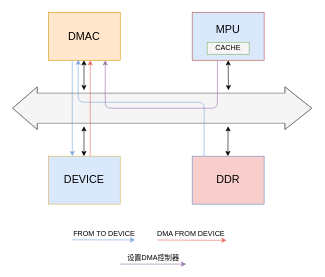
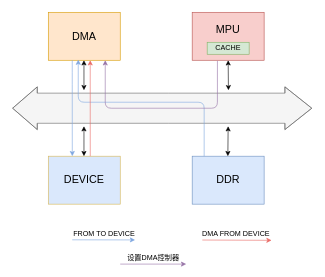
node "DMAC": label "DMAC" -> "DMA"
node "MPU": fillcolor #dae8fc -> #f8cecc
node "CACHE": fillcolor #f5f5f5 -> #d5e8d4
node "DDR": fillcolor #f8cecc -> #dae8fc
node "DMA FROM DEVICE": moved (195, 234) -> (240, 234)
